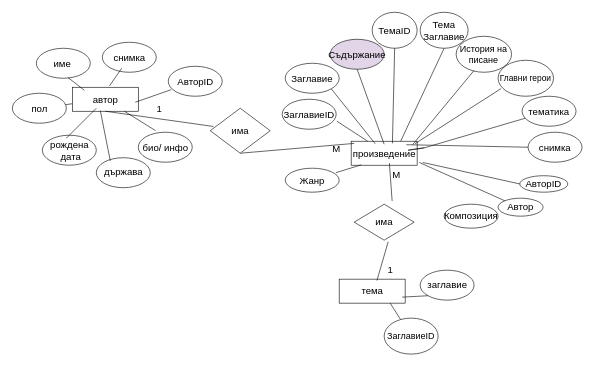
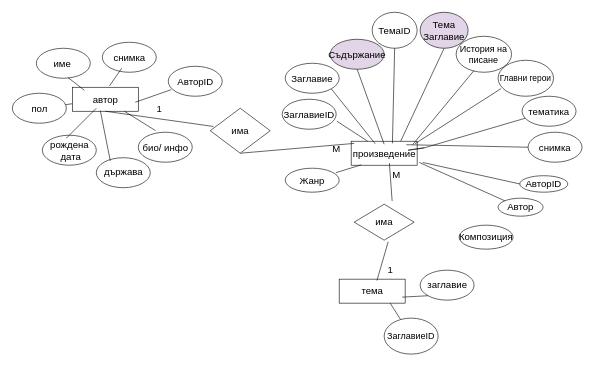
node "Тема Заглавие": fillcolor #ffffff -> #e1d5e7
node "Композиция": moved (471, 216) -> (486, 237)
